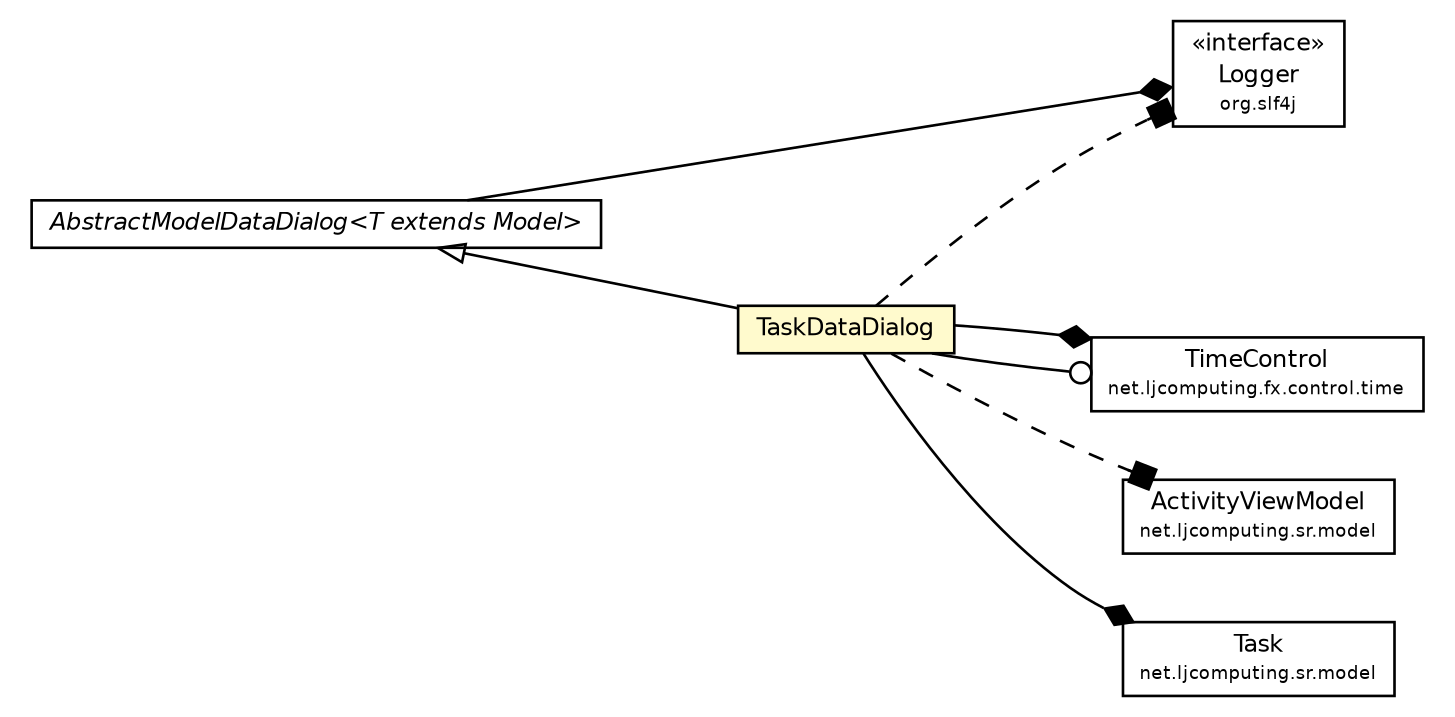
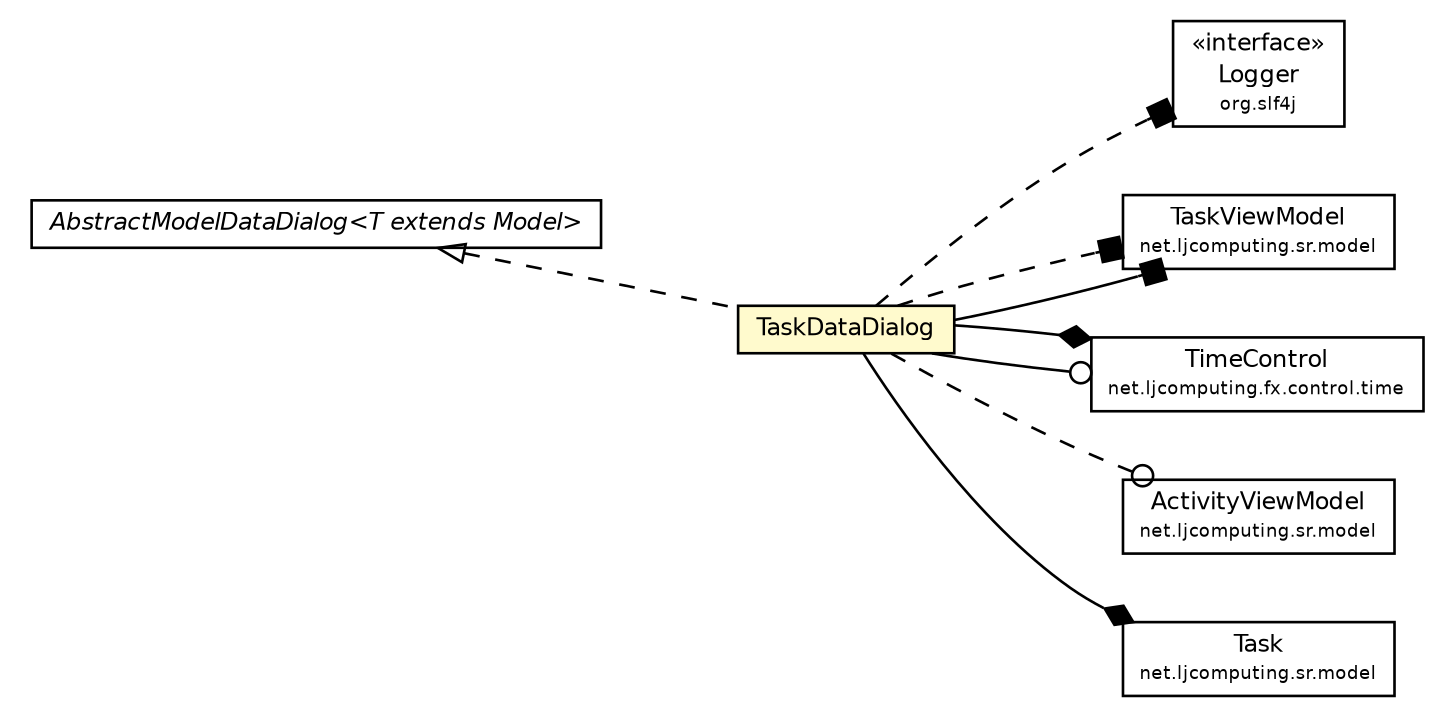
edge "AbstractModelDataDialog<T extends Model>" -> "Logger": removed
node "TaskViewModel": added
edge "TaskDataDialog" -> "AbstractModelDataDialog<T extends Model>": style solid -> dashed
edge "TaskDataDialog" -> "ActivityViewModel": arrowhead box -> odot
